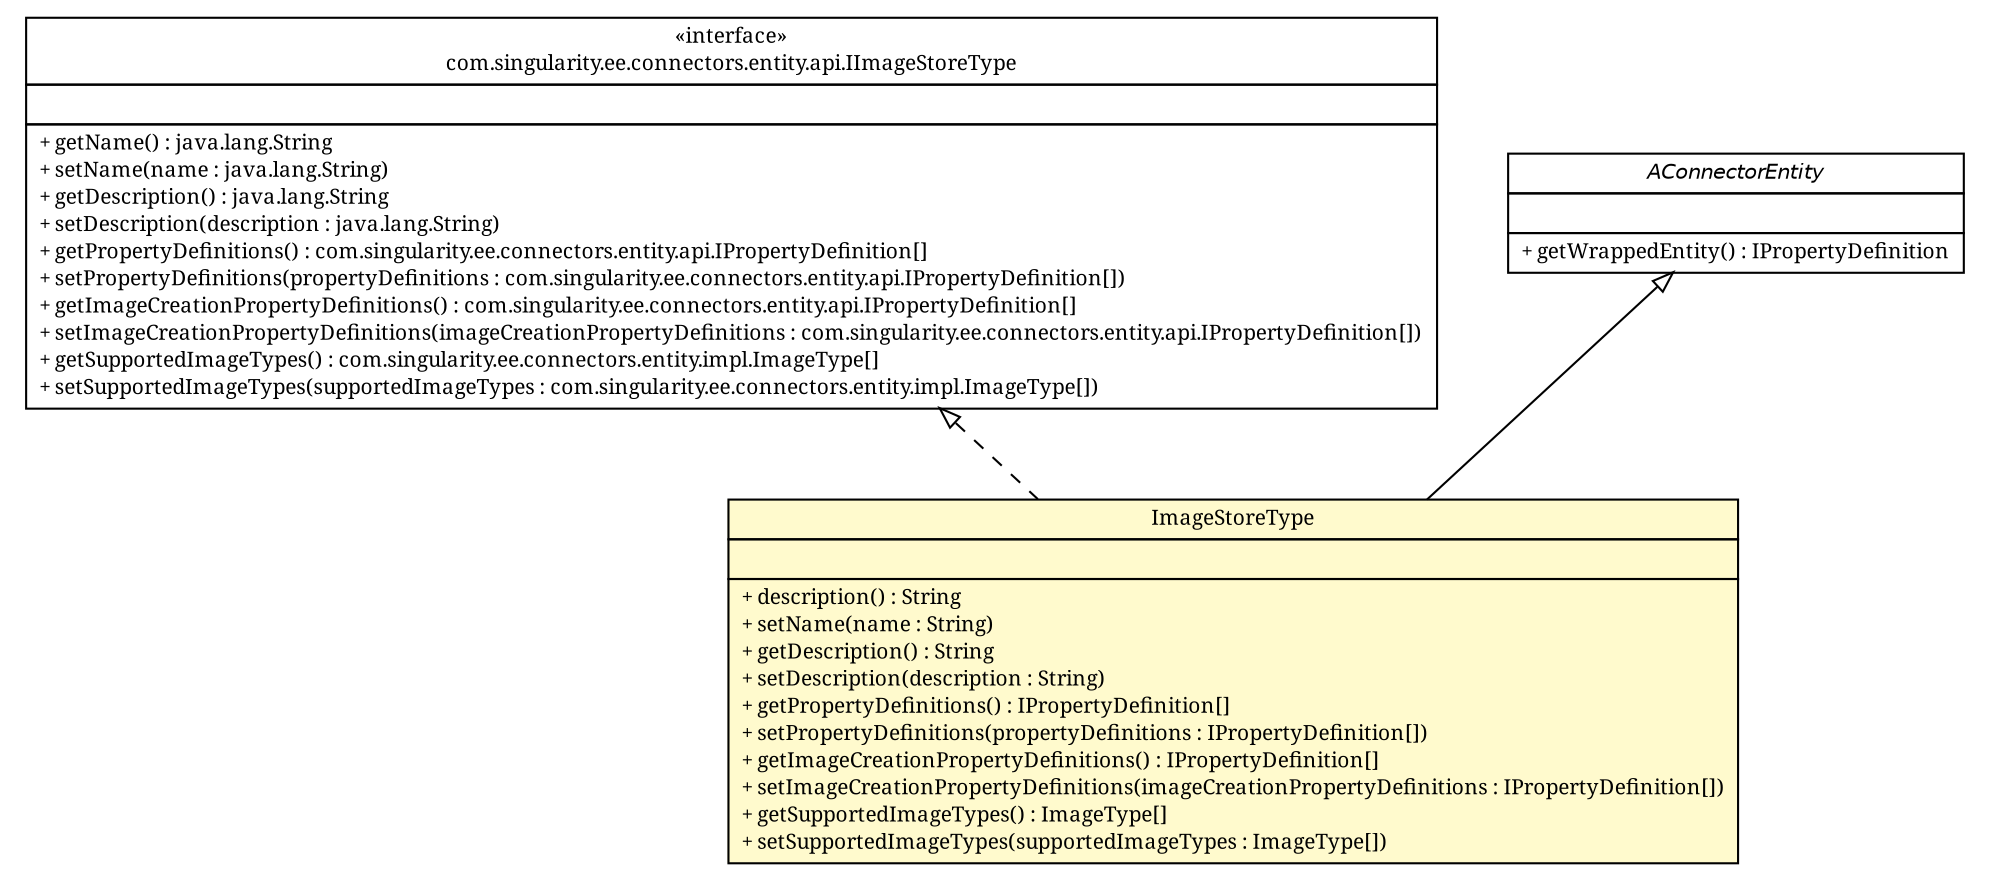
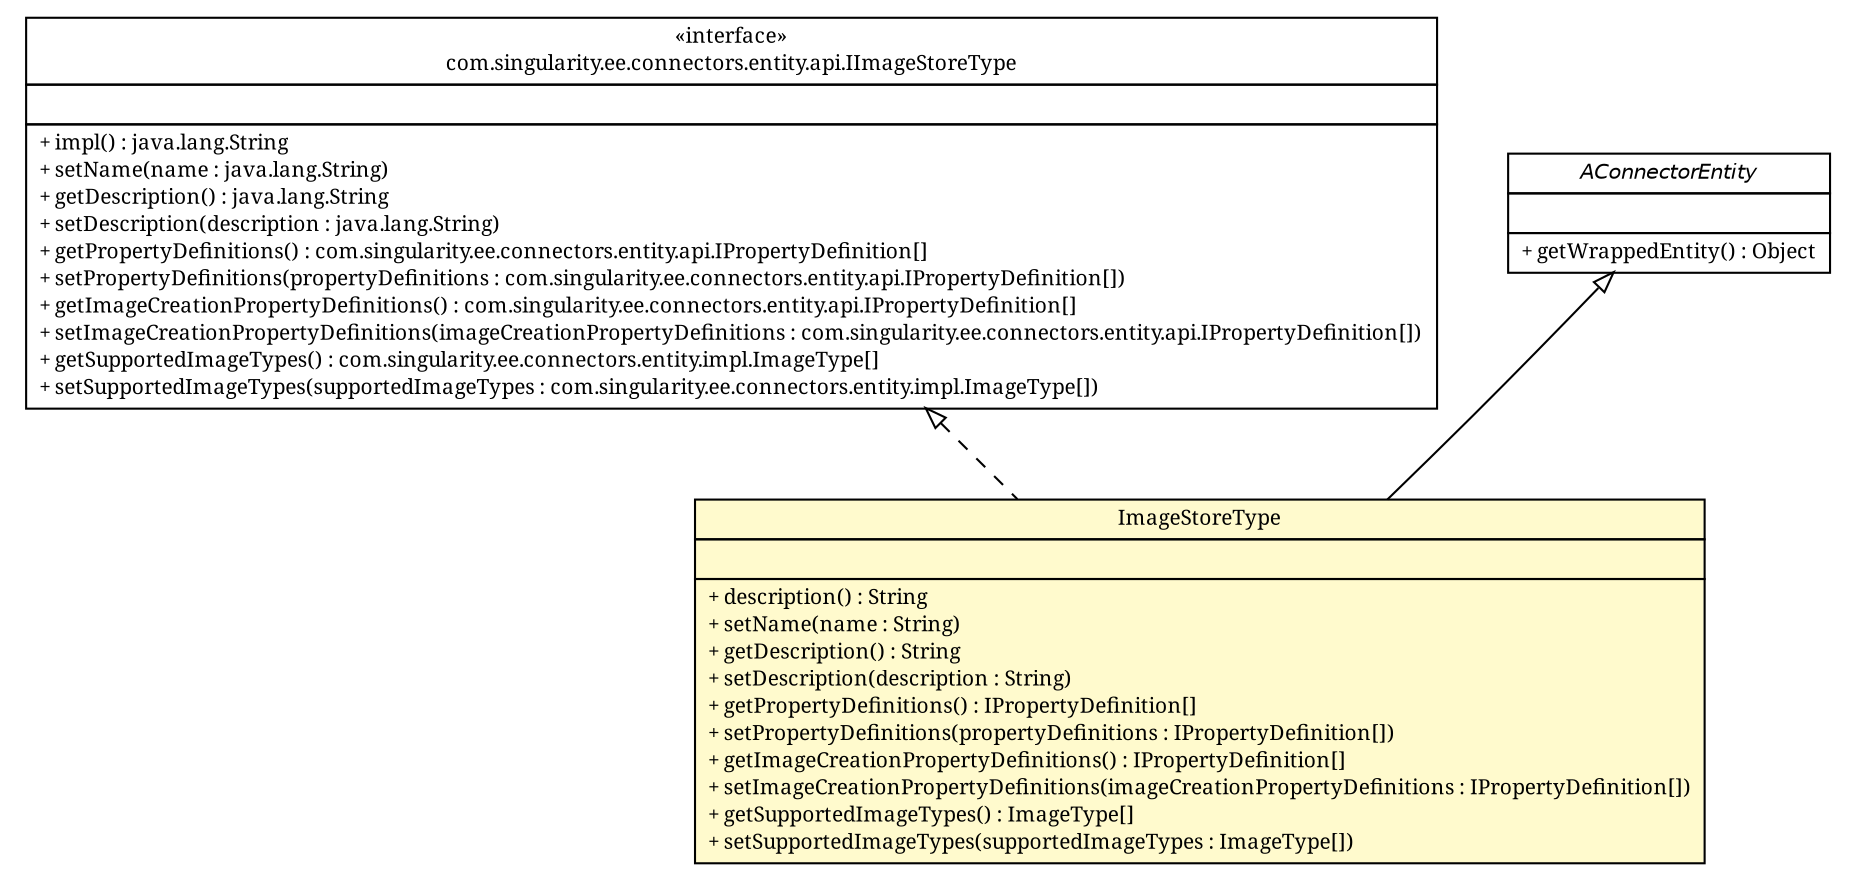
node "com.singularity.ee.connectors.entity.api.IImageStoreType": text "+ getName() : java.lang.String" -> "+ impl() : java.lang.String"
node "AConnectorEntity": text "+ getWrappedEntity() : IPropertyDefinition" -> "+ getWrappedEntity() : Object"
